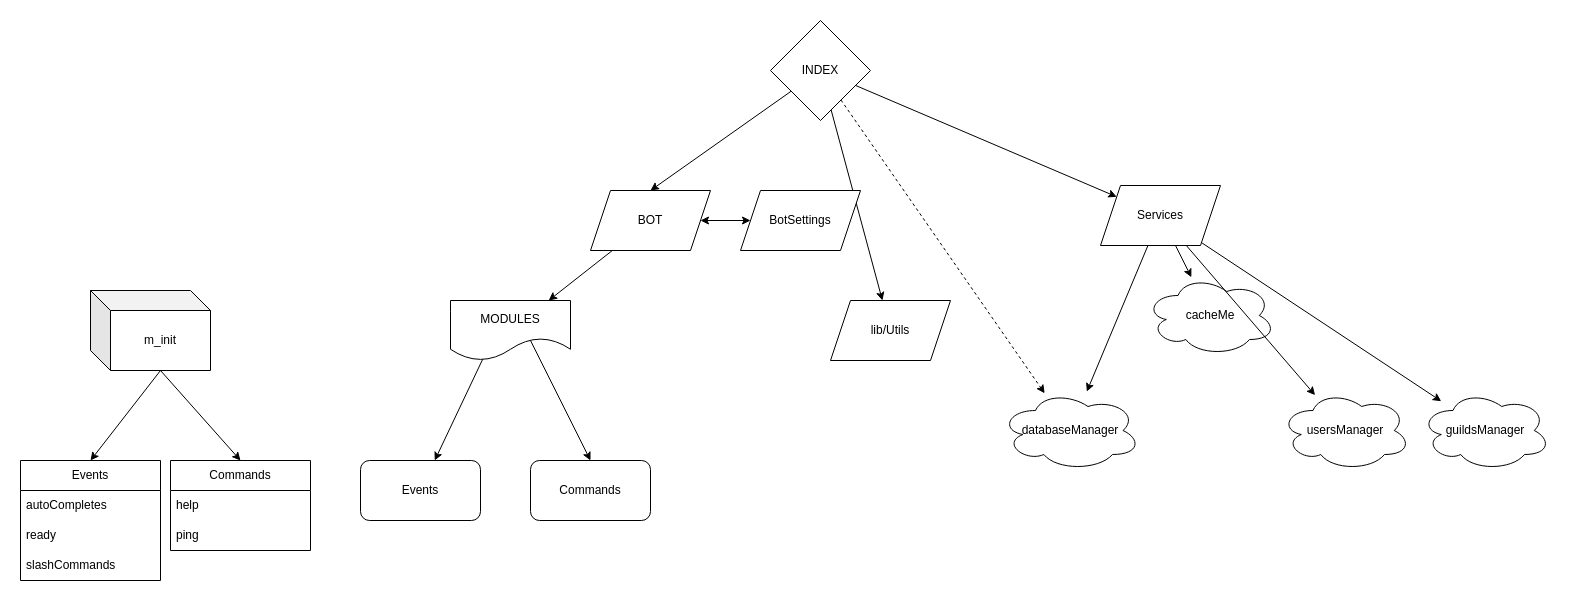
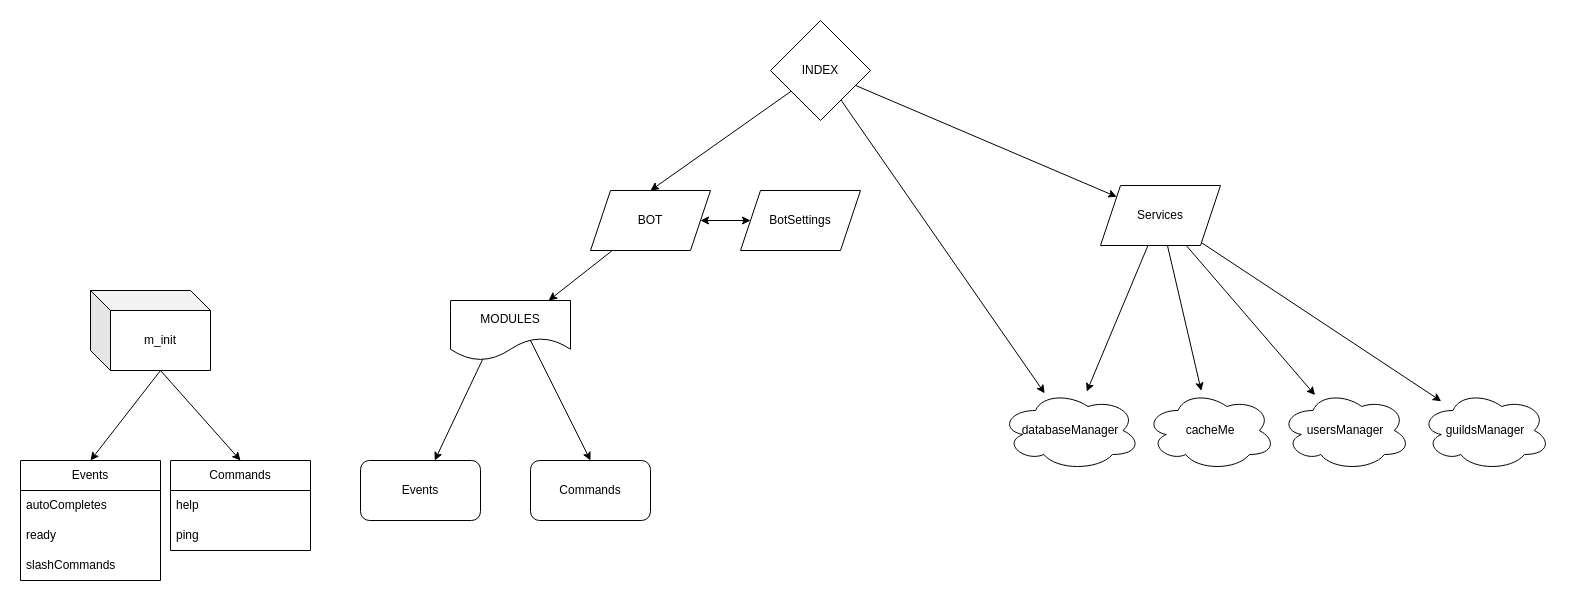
edge "INDEX" -> "databaseManager": style dashed -> solid
edge "INDEX" -> "lib/Utils": removed
node "cacheMe": moved (1211, 316) -> (1211, 431)
node "lib/Utils": removed
